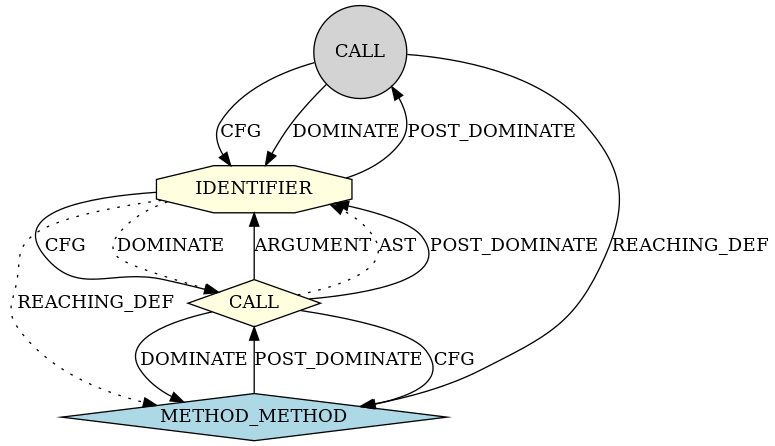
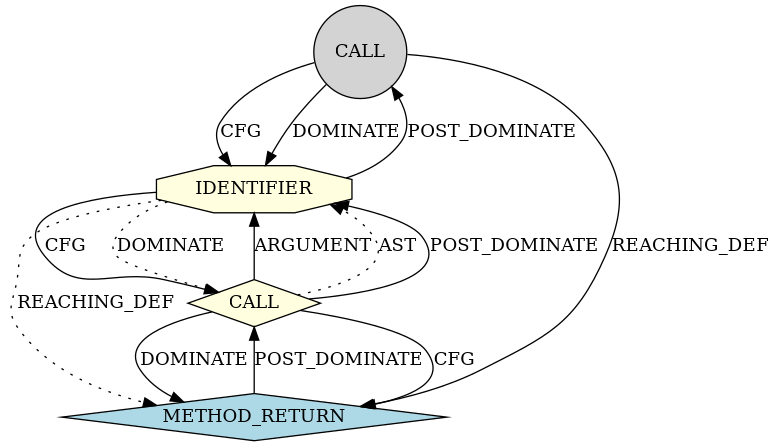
node "METHOD_METHOD": label "METHOD_METHOD" -> "METHOD_RETURN"
